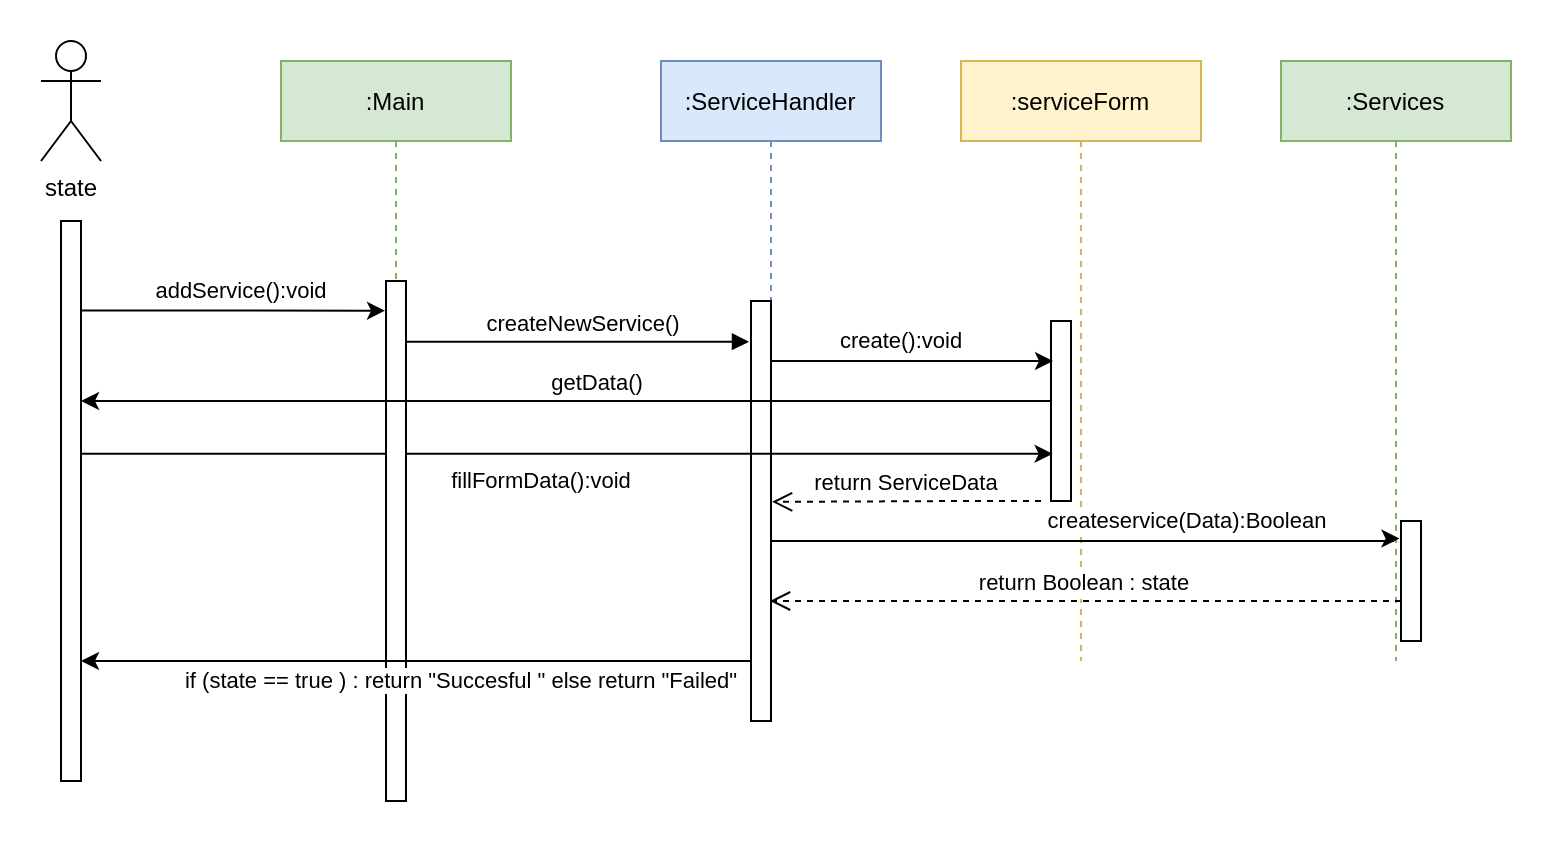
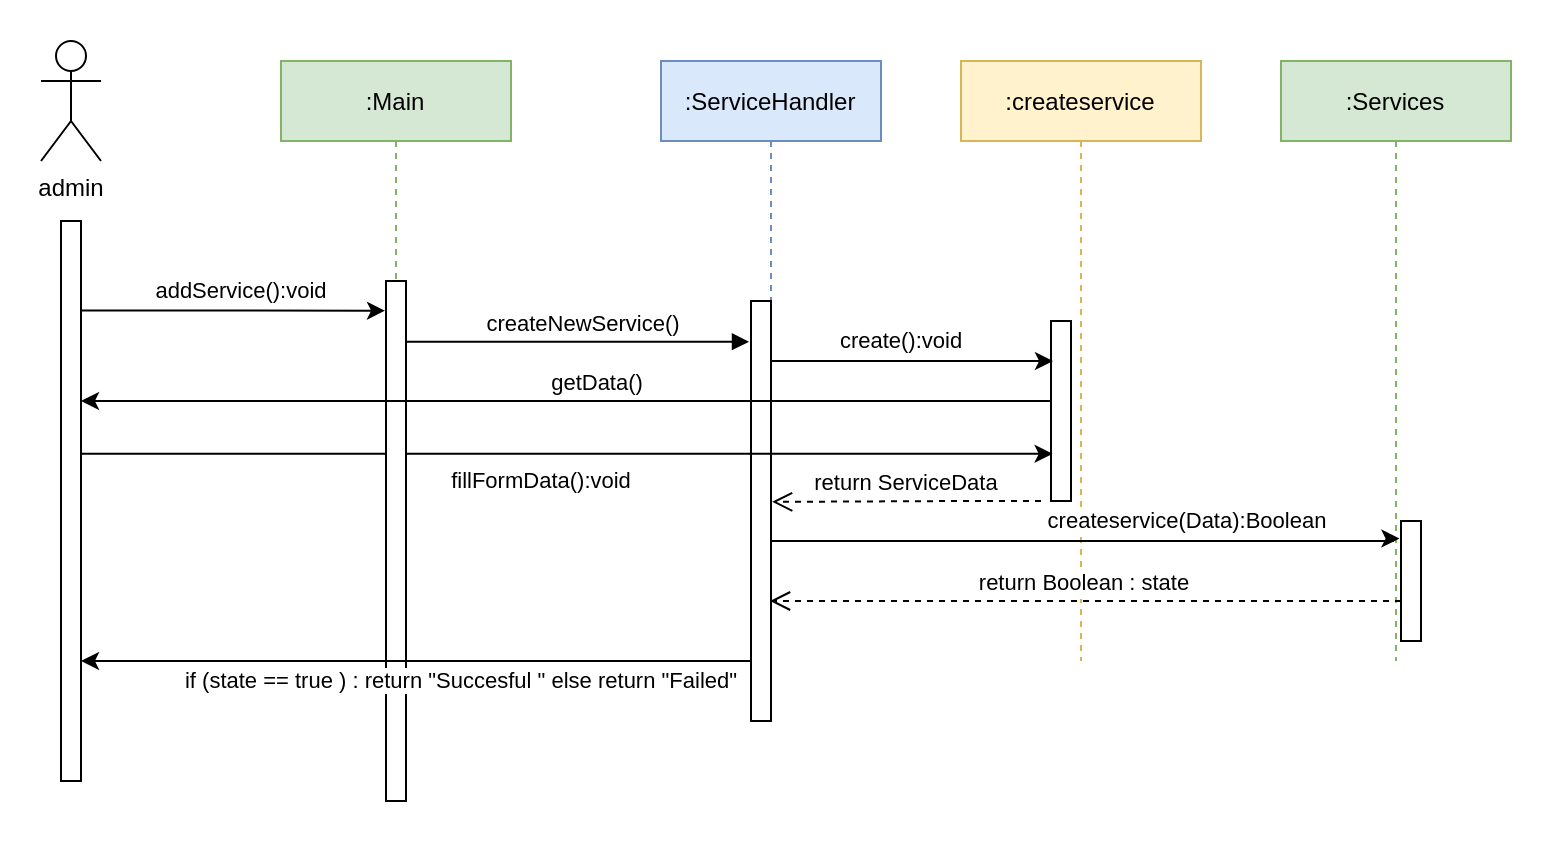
node ":serviceForm": label ":serviceForm" -> ":createservice"
node "state": label "state" -> "admin"
